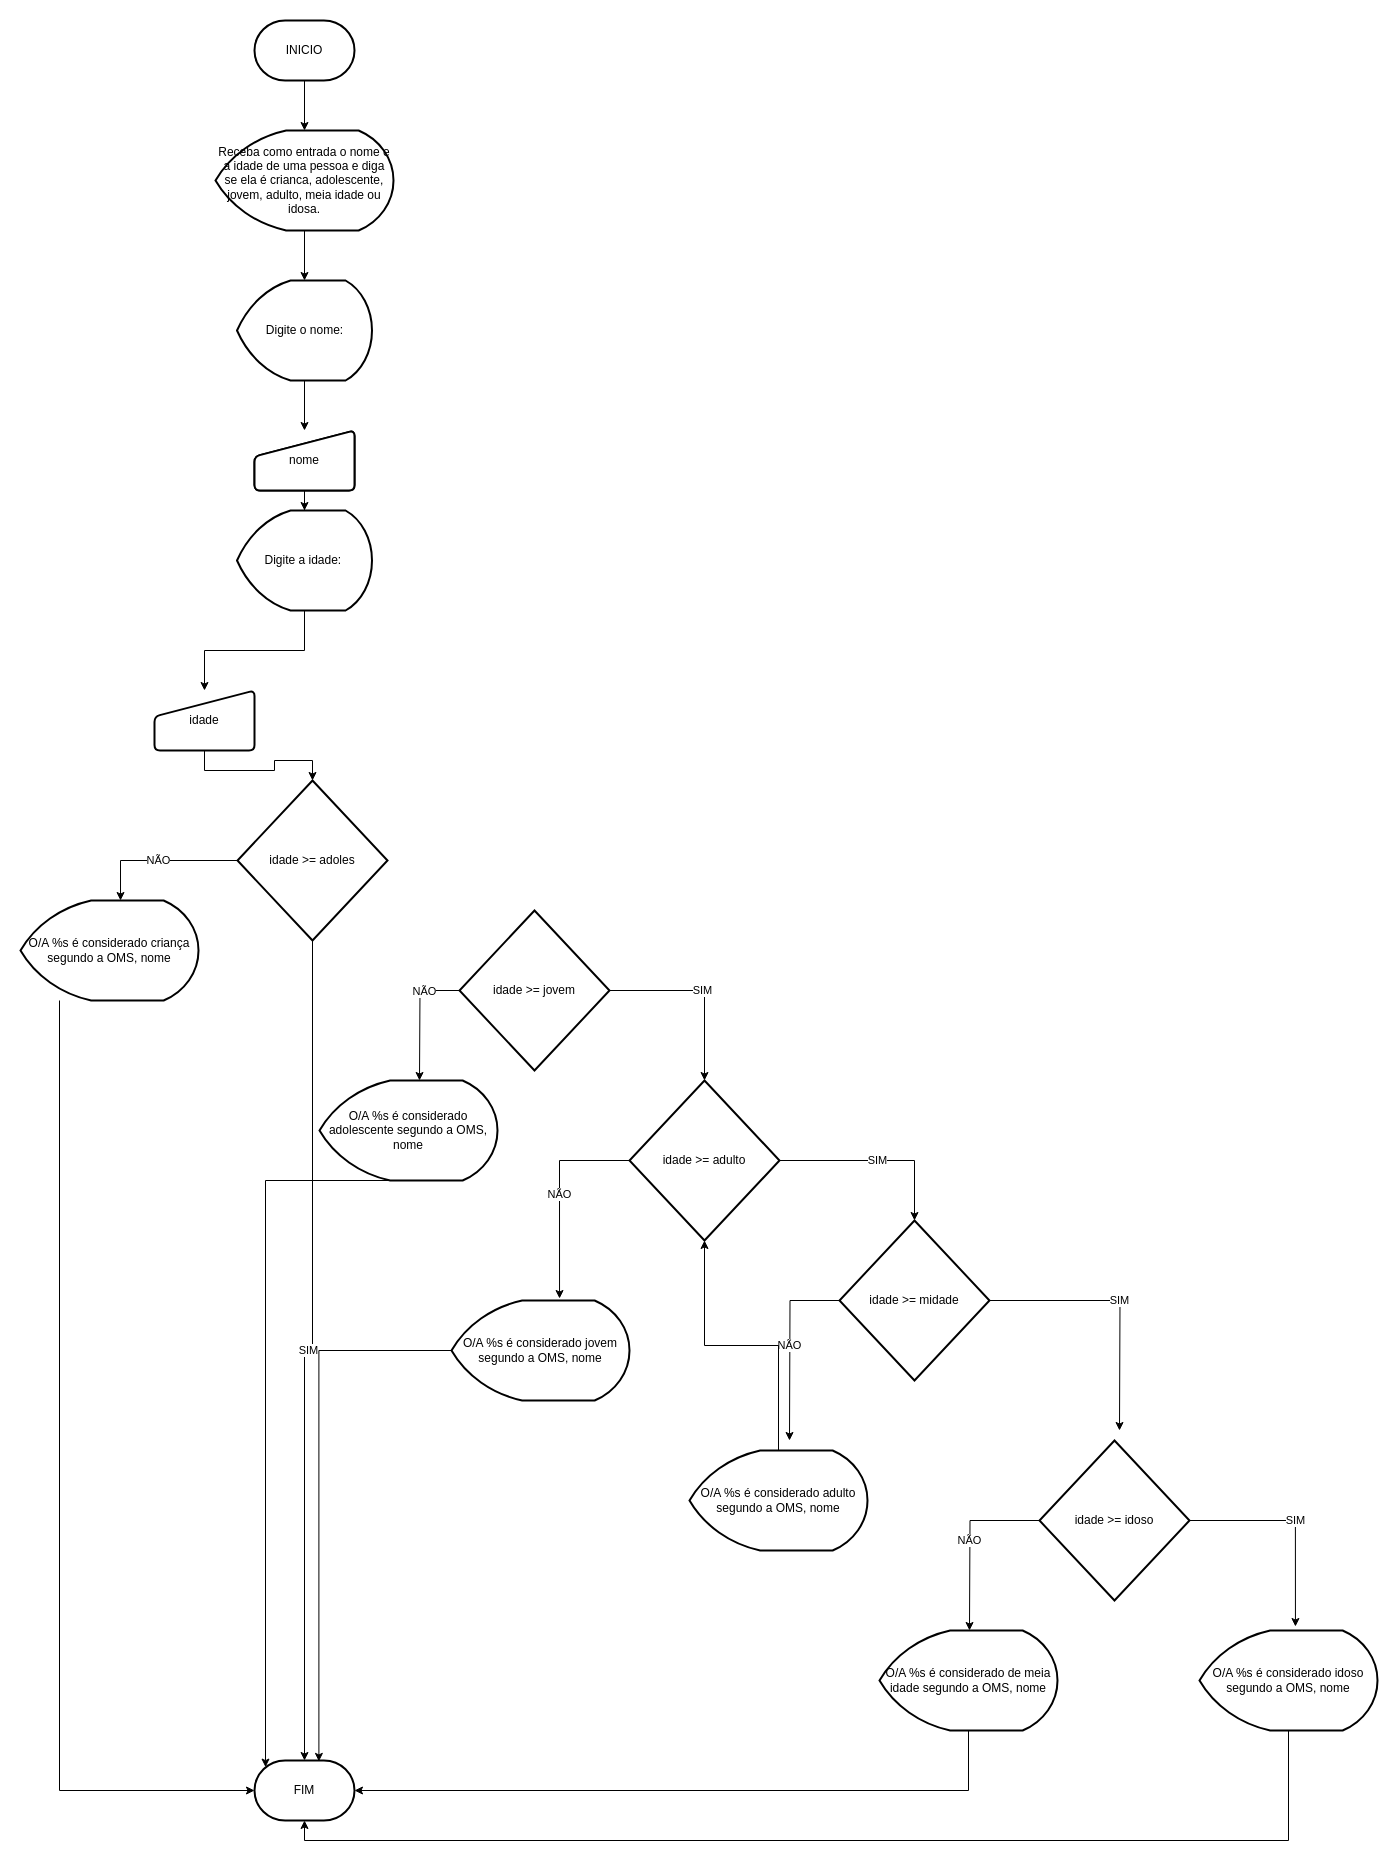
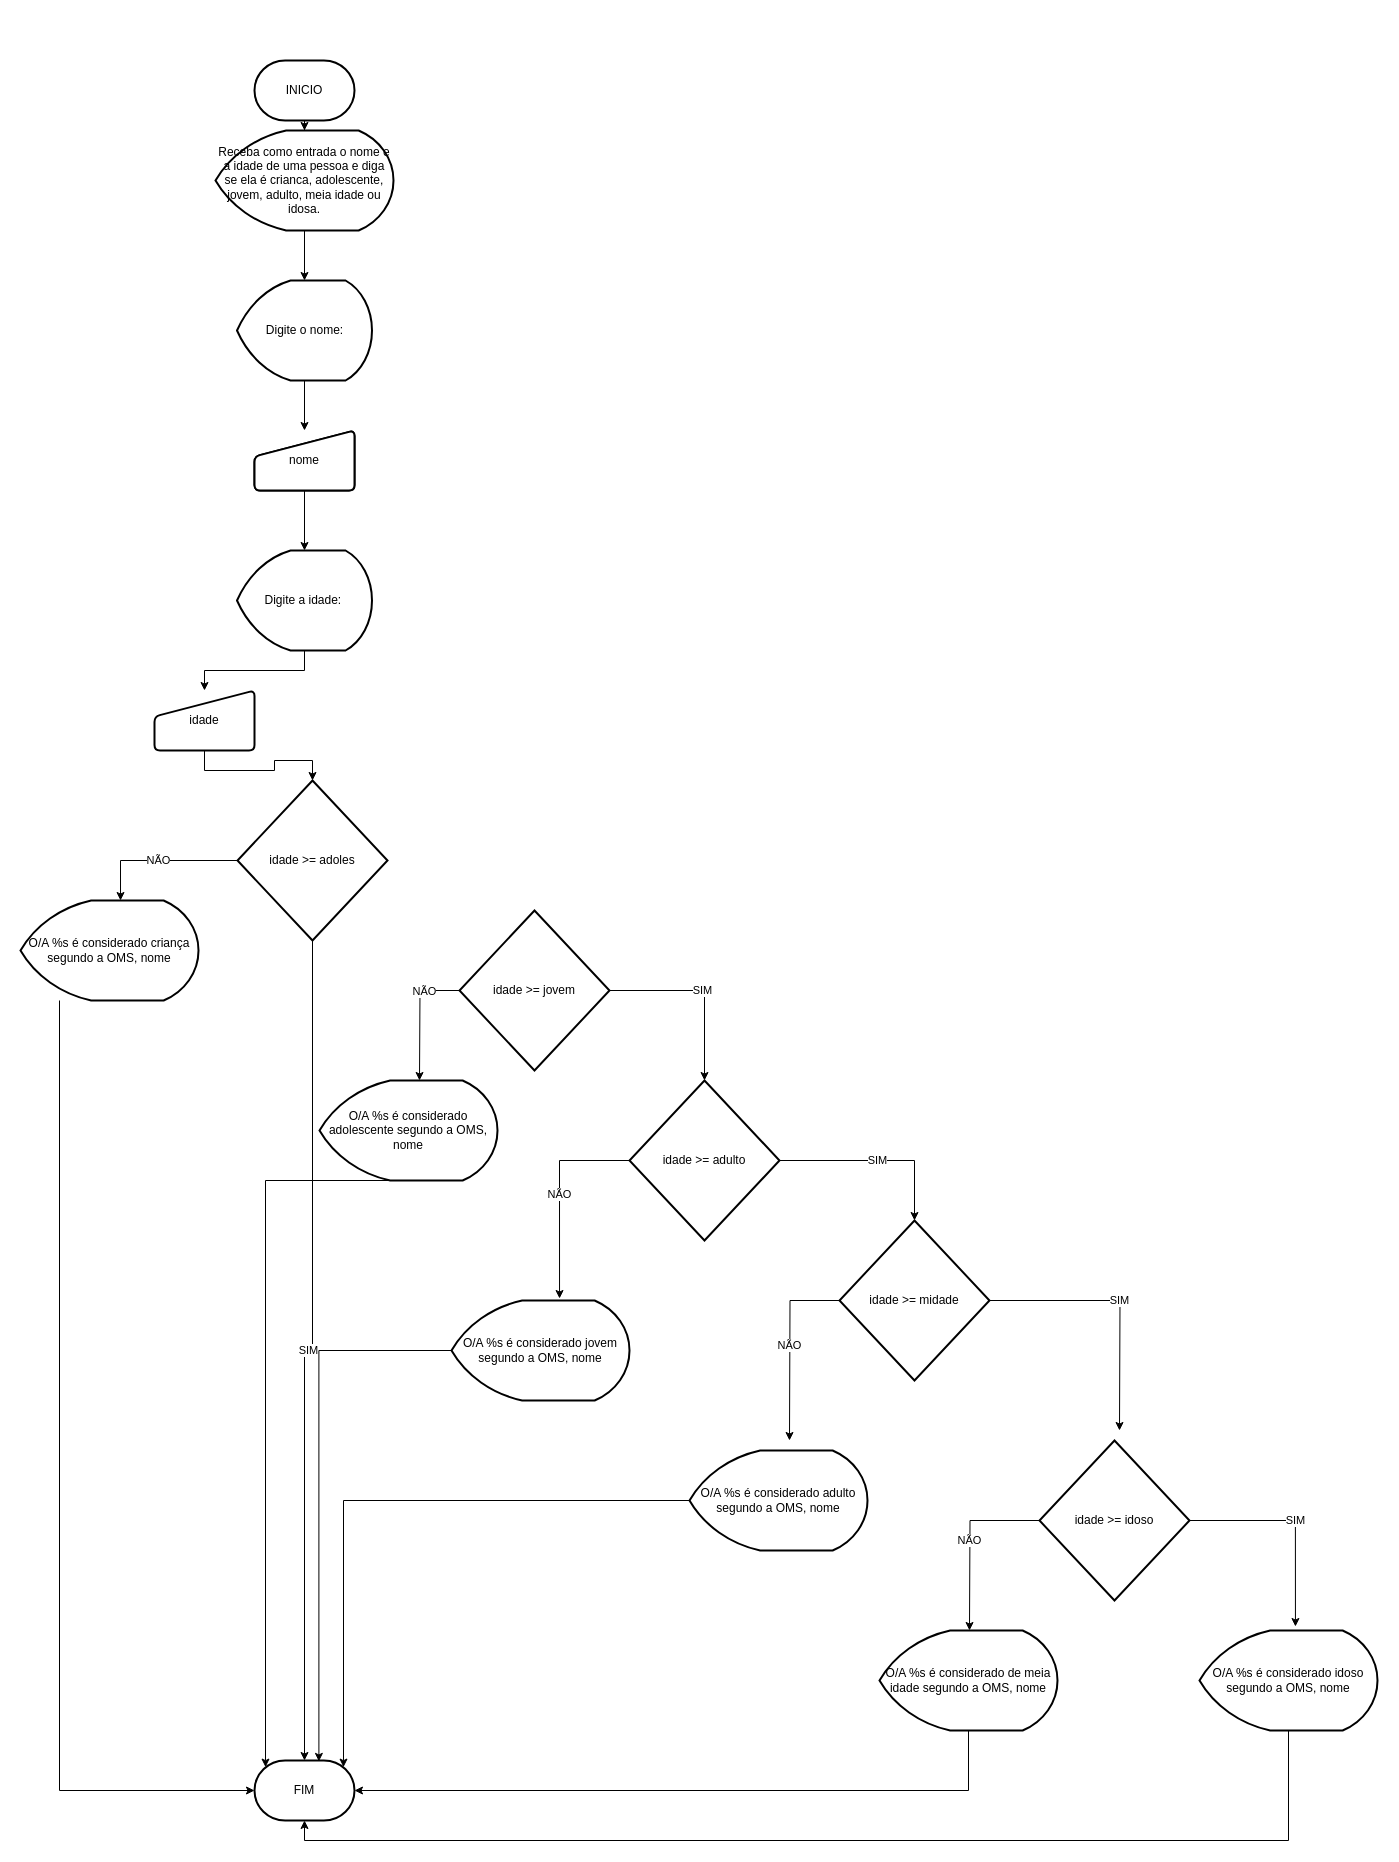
node "INICIO": moved (305, 51) -> (305, 91)
node "Digite a idade:": moved (305, 561) -> (305, 601)
edge "O/A %s é considerado adulto segundo a OMS, nome" -> "idade >= adulto": now "O/A %s é considerado adulto segundo a OMS, nome" -> "FIM"
